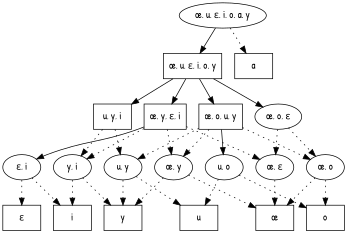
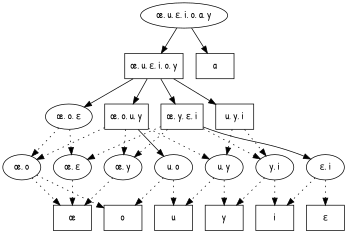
edge "œ, u, ɛ, i, o, a, y" -> "a": style dotted -> solid
edge "œ, y" -> "y": removed
